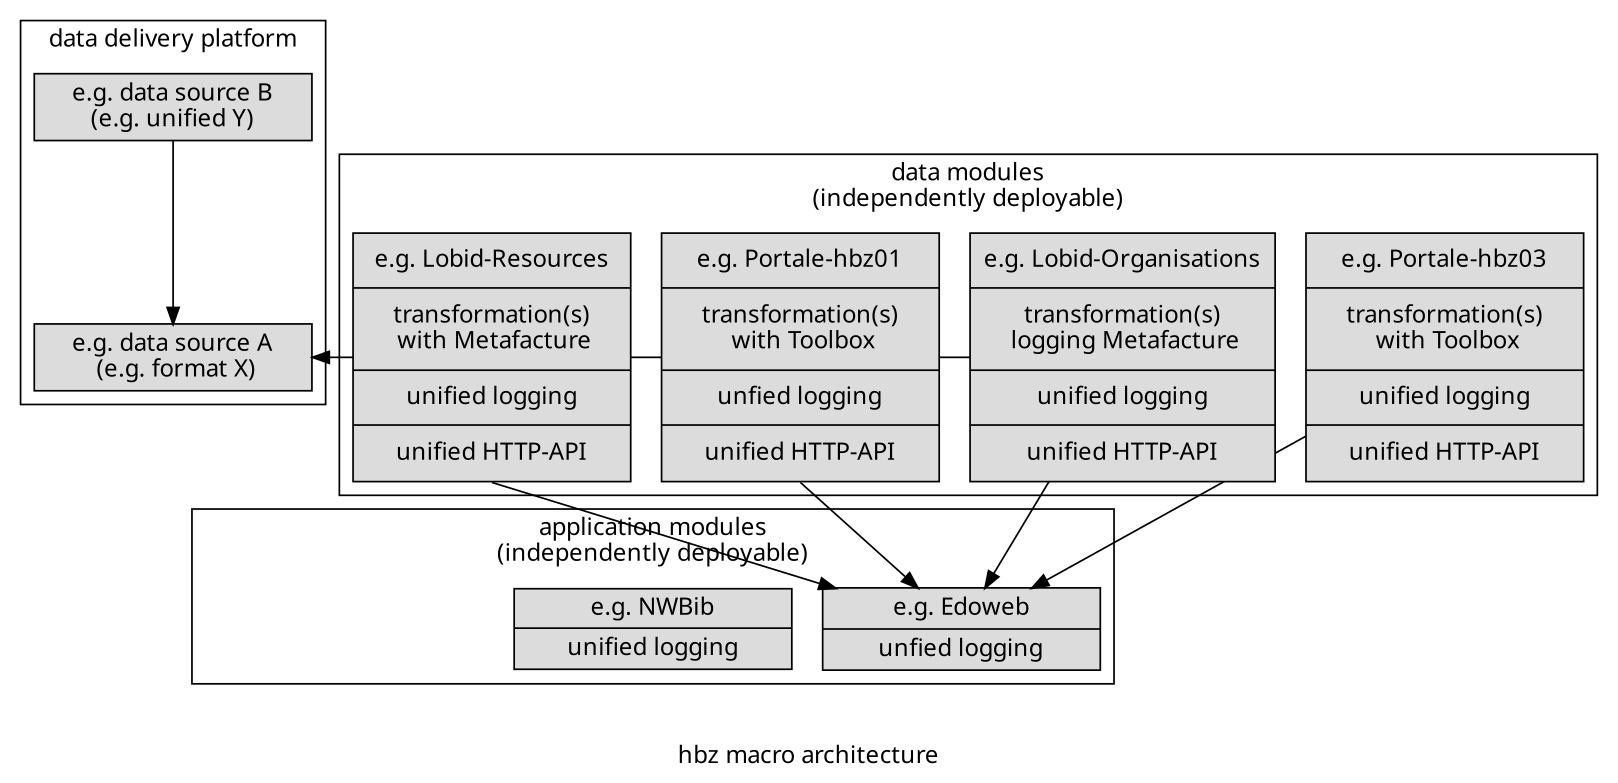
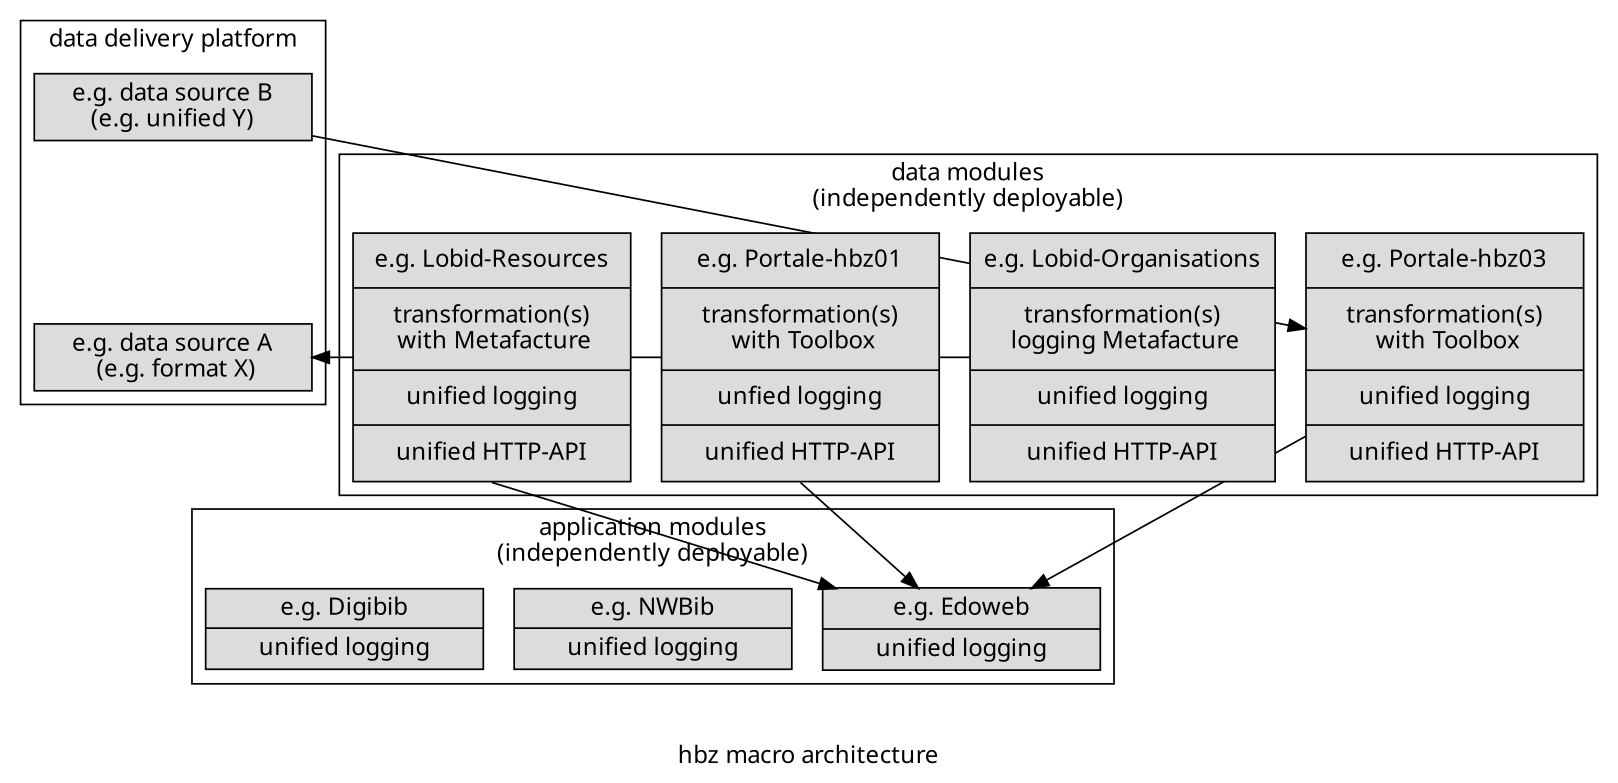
edge "e.g. data source B (e.g. unified Y)" -> "e.g. data source A (e.g. format X)": now "e.g. data source B (e.g. unified Y)" -> "e.g. Portale-hbz03"
edge "e.g. Lobid-Organisations" -> "e.g. Edoweb": removed
node "e.g. Digibib": added
node "e.g. Edoweb": text "unfied logging" -> "unified logging"
